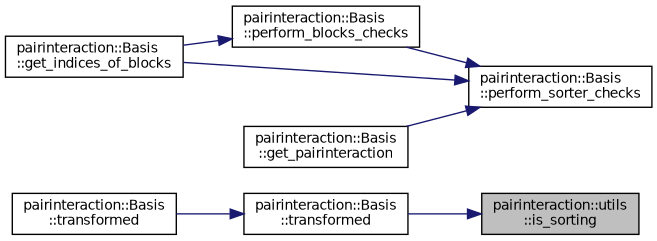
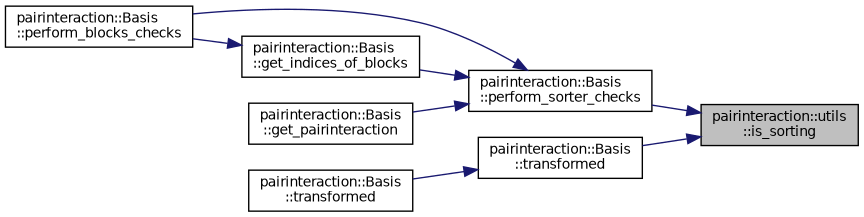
edge "pairinteraction::Basis ::get_indices_of_blocks" -> "pairinteraction::Basis ::perform_blocks_checks": reversed
edge "pairinteraction::Basis ::perform_sorter_checks" -> "pairinteraction::utils ::is_sorting": added
